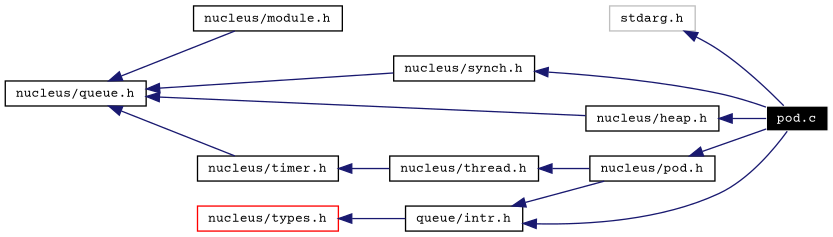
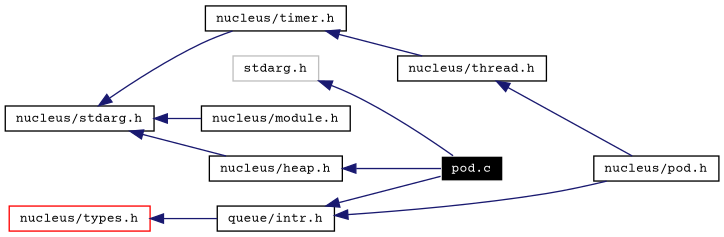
node "nucleus/synch.h": removed
node "nucleus/queue.h": label "nucleus/queue.h" -> "nucleus/stdarg.h"
edge "pod.c" -> "nucleus/pod.h": removed
